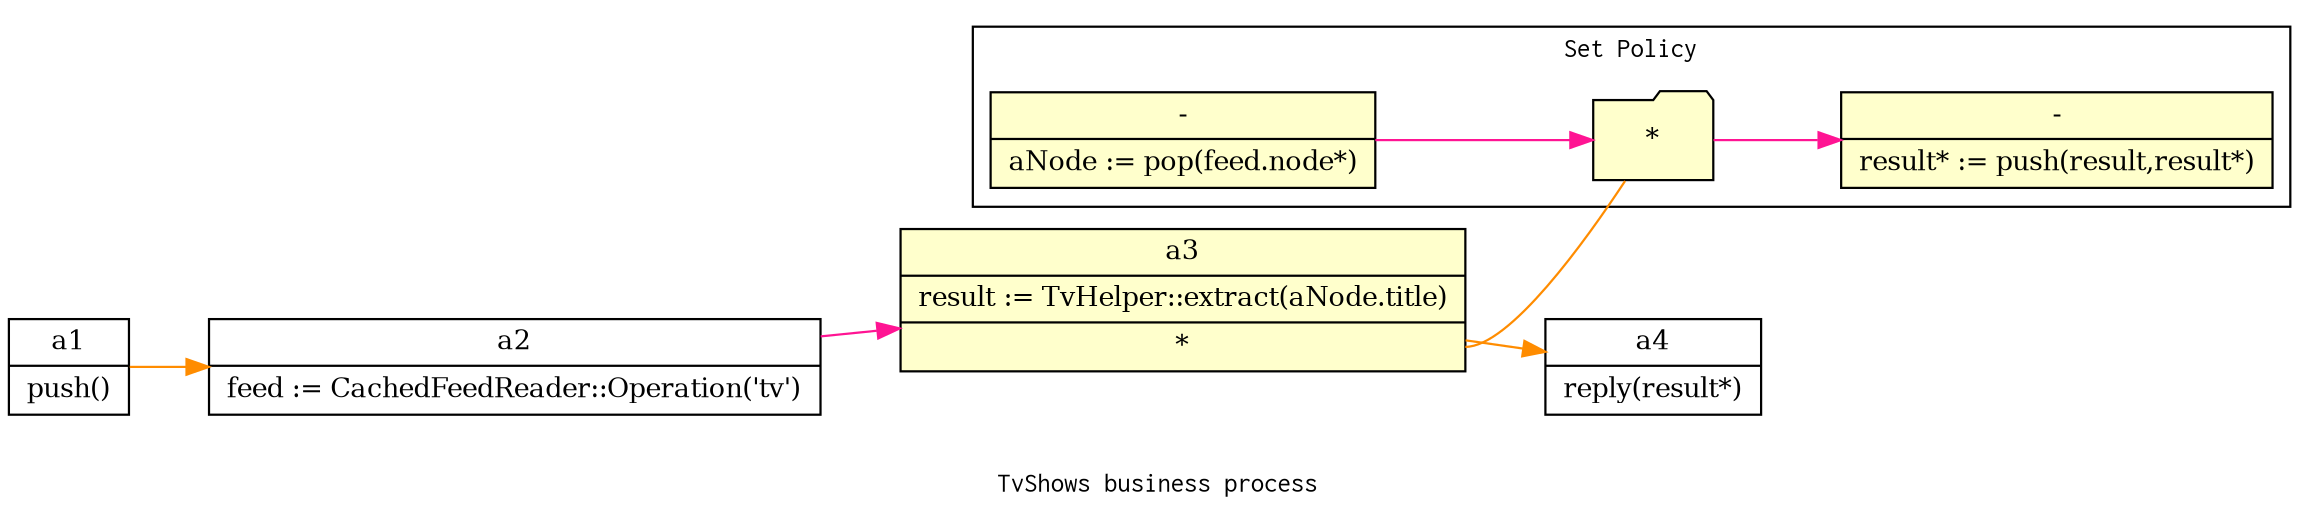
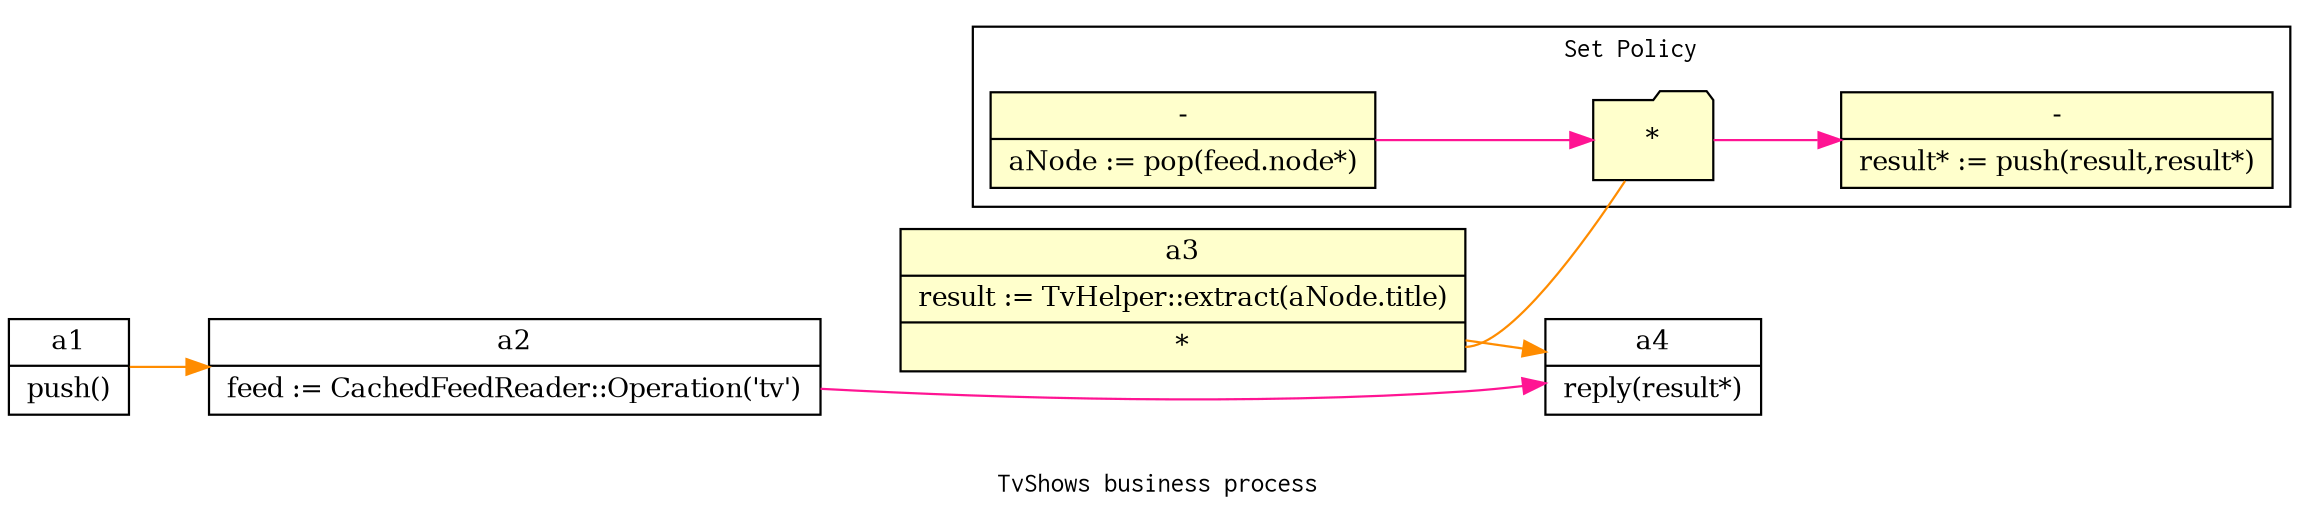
edge "a2" -> "a3": now "a2" -> "a4"
